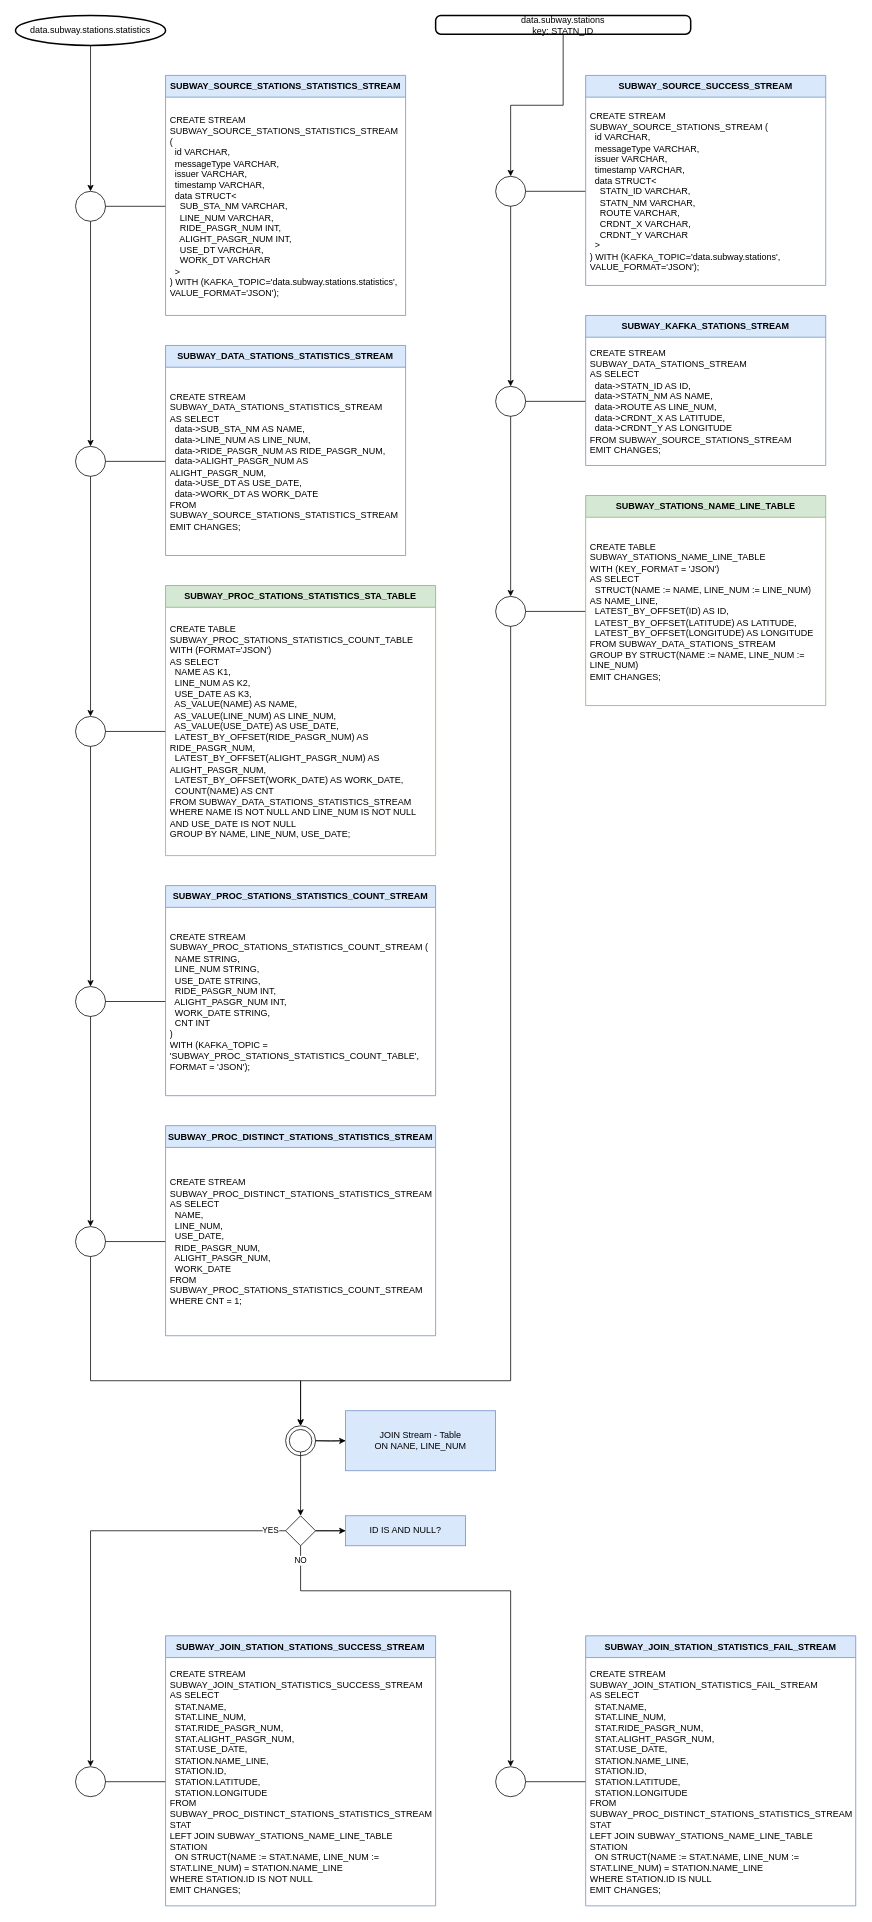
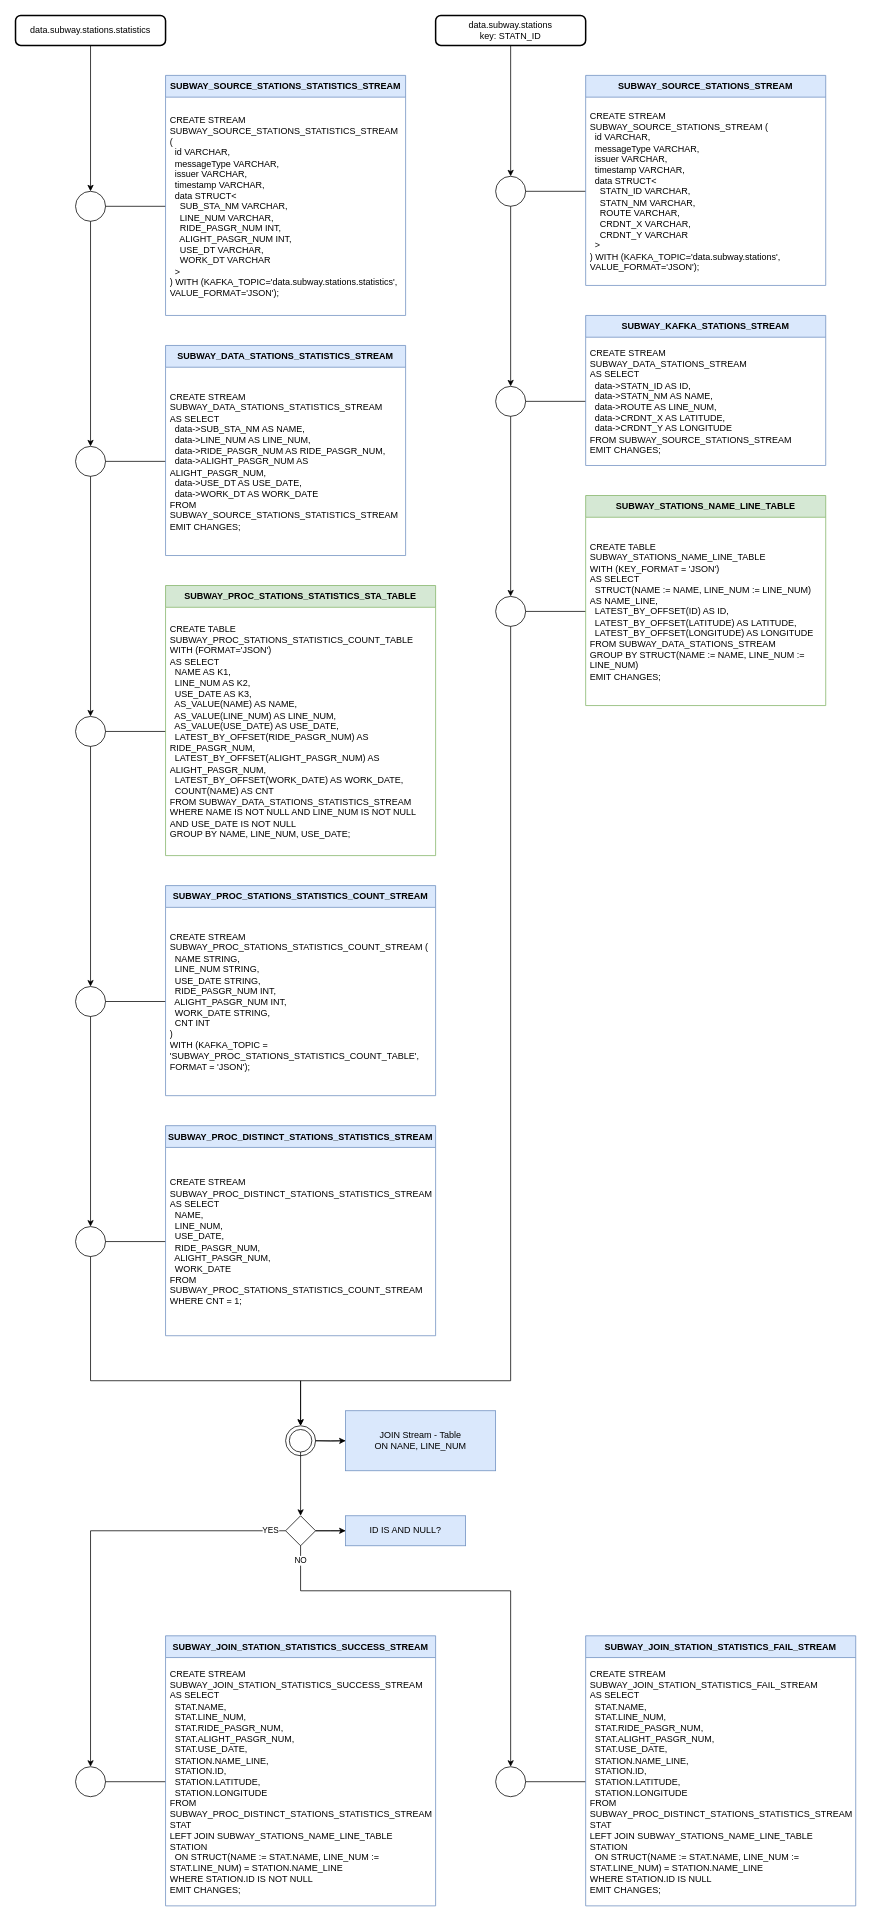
node "data.subway.stations key: STATN_ID": size 255x19 -> 150x30
node "data.subway.stations.statistics": shape ellipse -> rounded rectangle
node "SUBWAY_SOURCE_SUCCESS_STREAM": label "SUBWAY_SOURCE_SUCCESS_STREAM" -> "SUBWAY_SOURCE_STATIONS_STREAM"
node "SUBWAY_JOIN_STATION_STATIONS_SUCCESS_STREAM": label "SUBWAY_JOIN_STATION_STATIONS_SUCCESS_STREAM" -> "SUBWAY_JOIN_STATION_STATISTICS_SUCCESS_STREAM"
